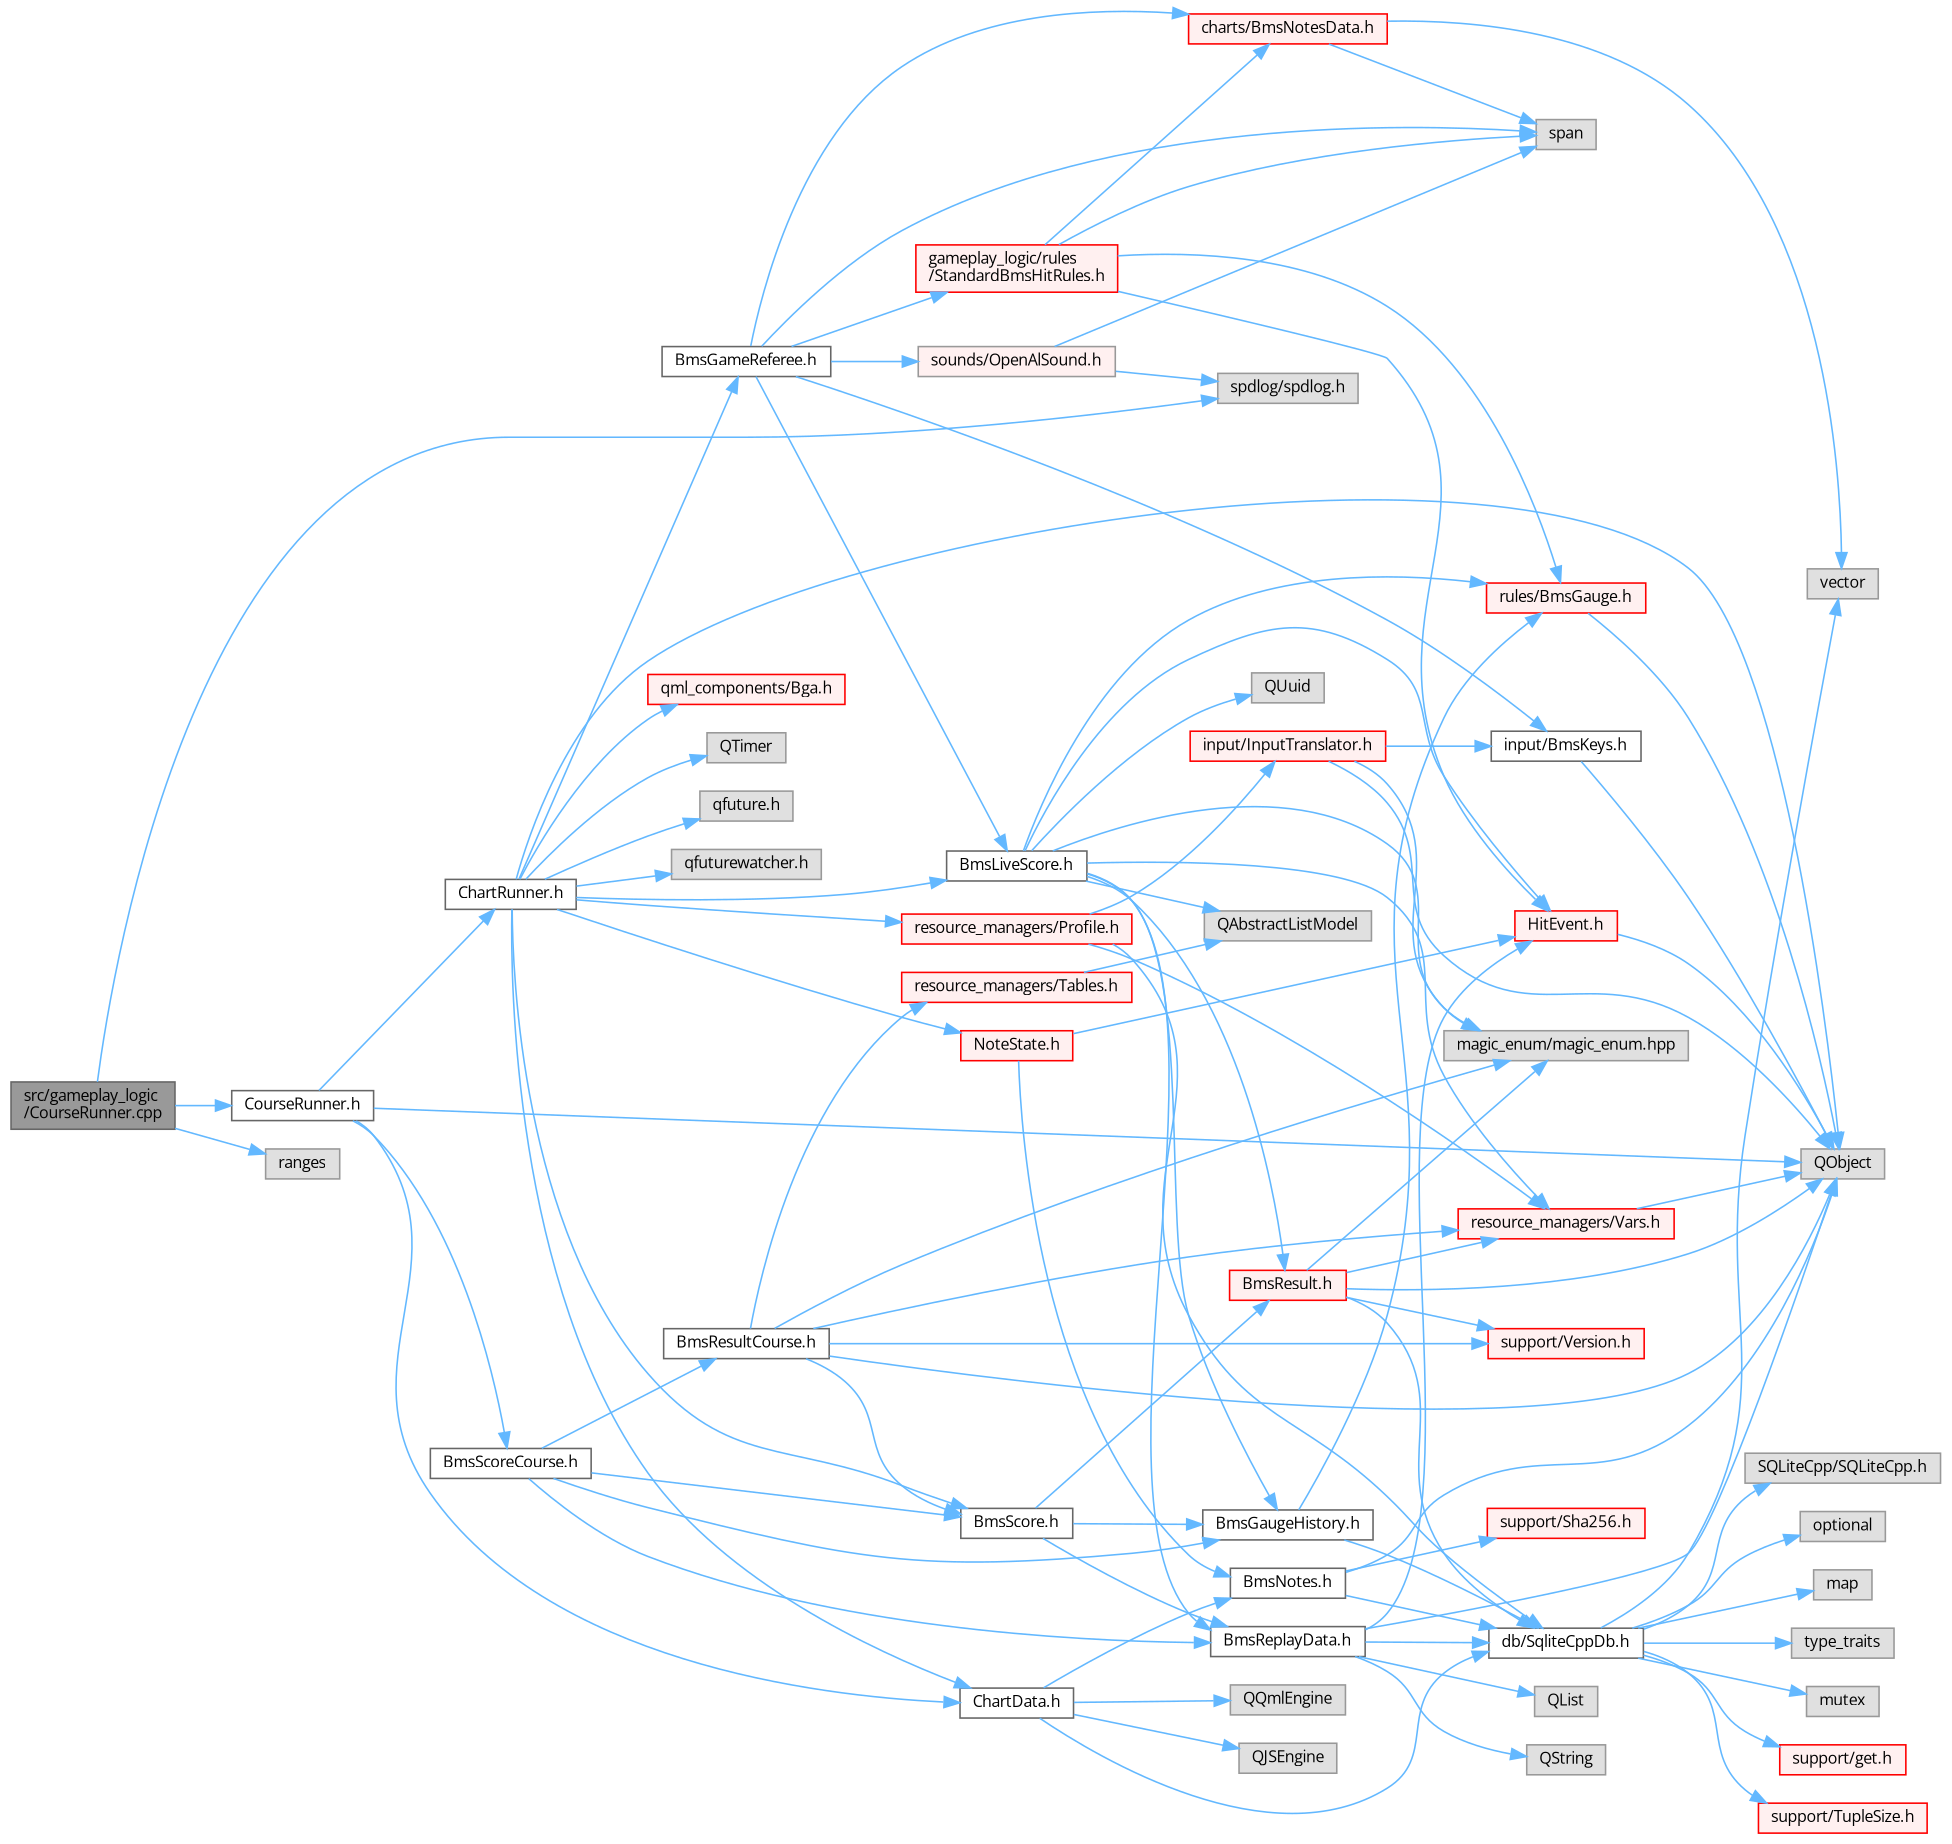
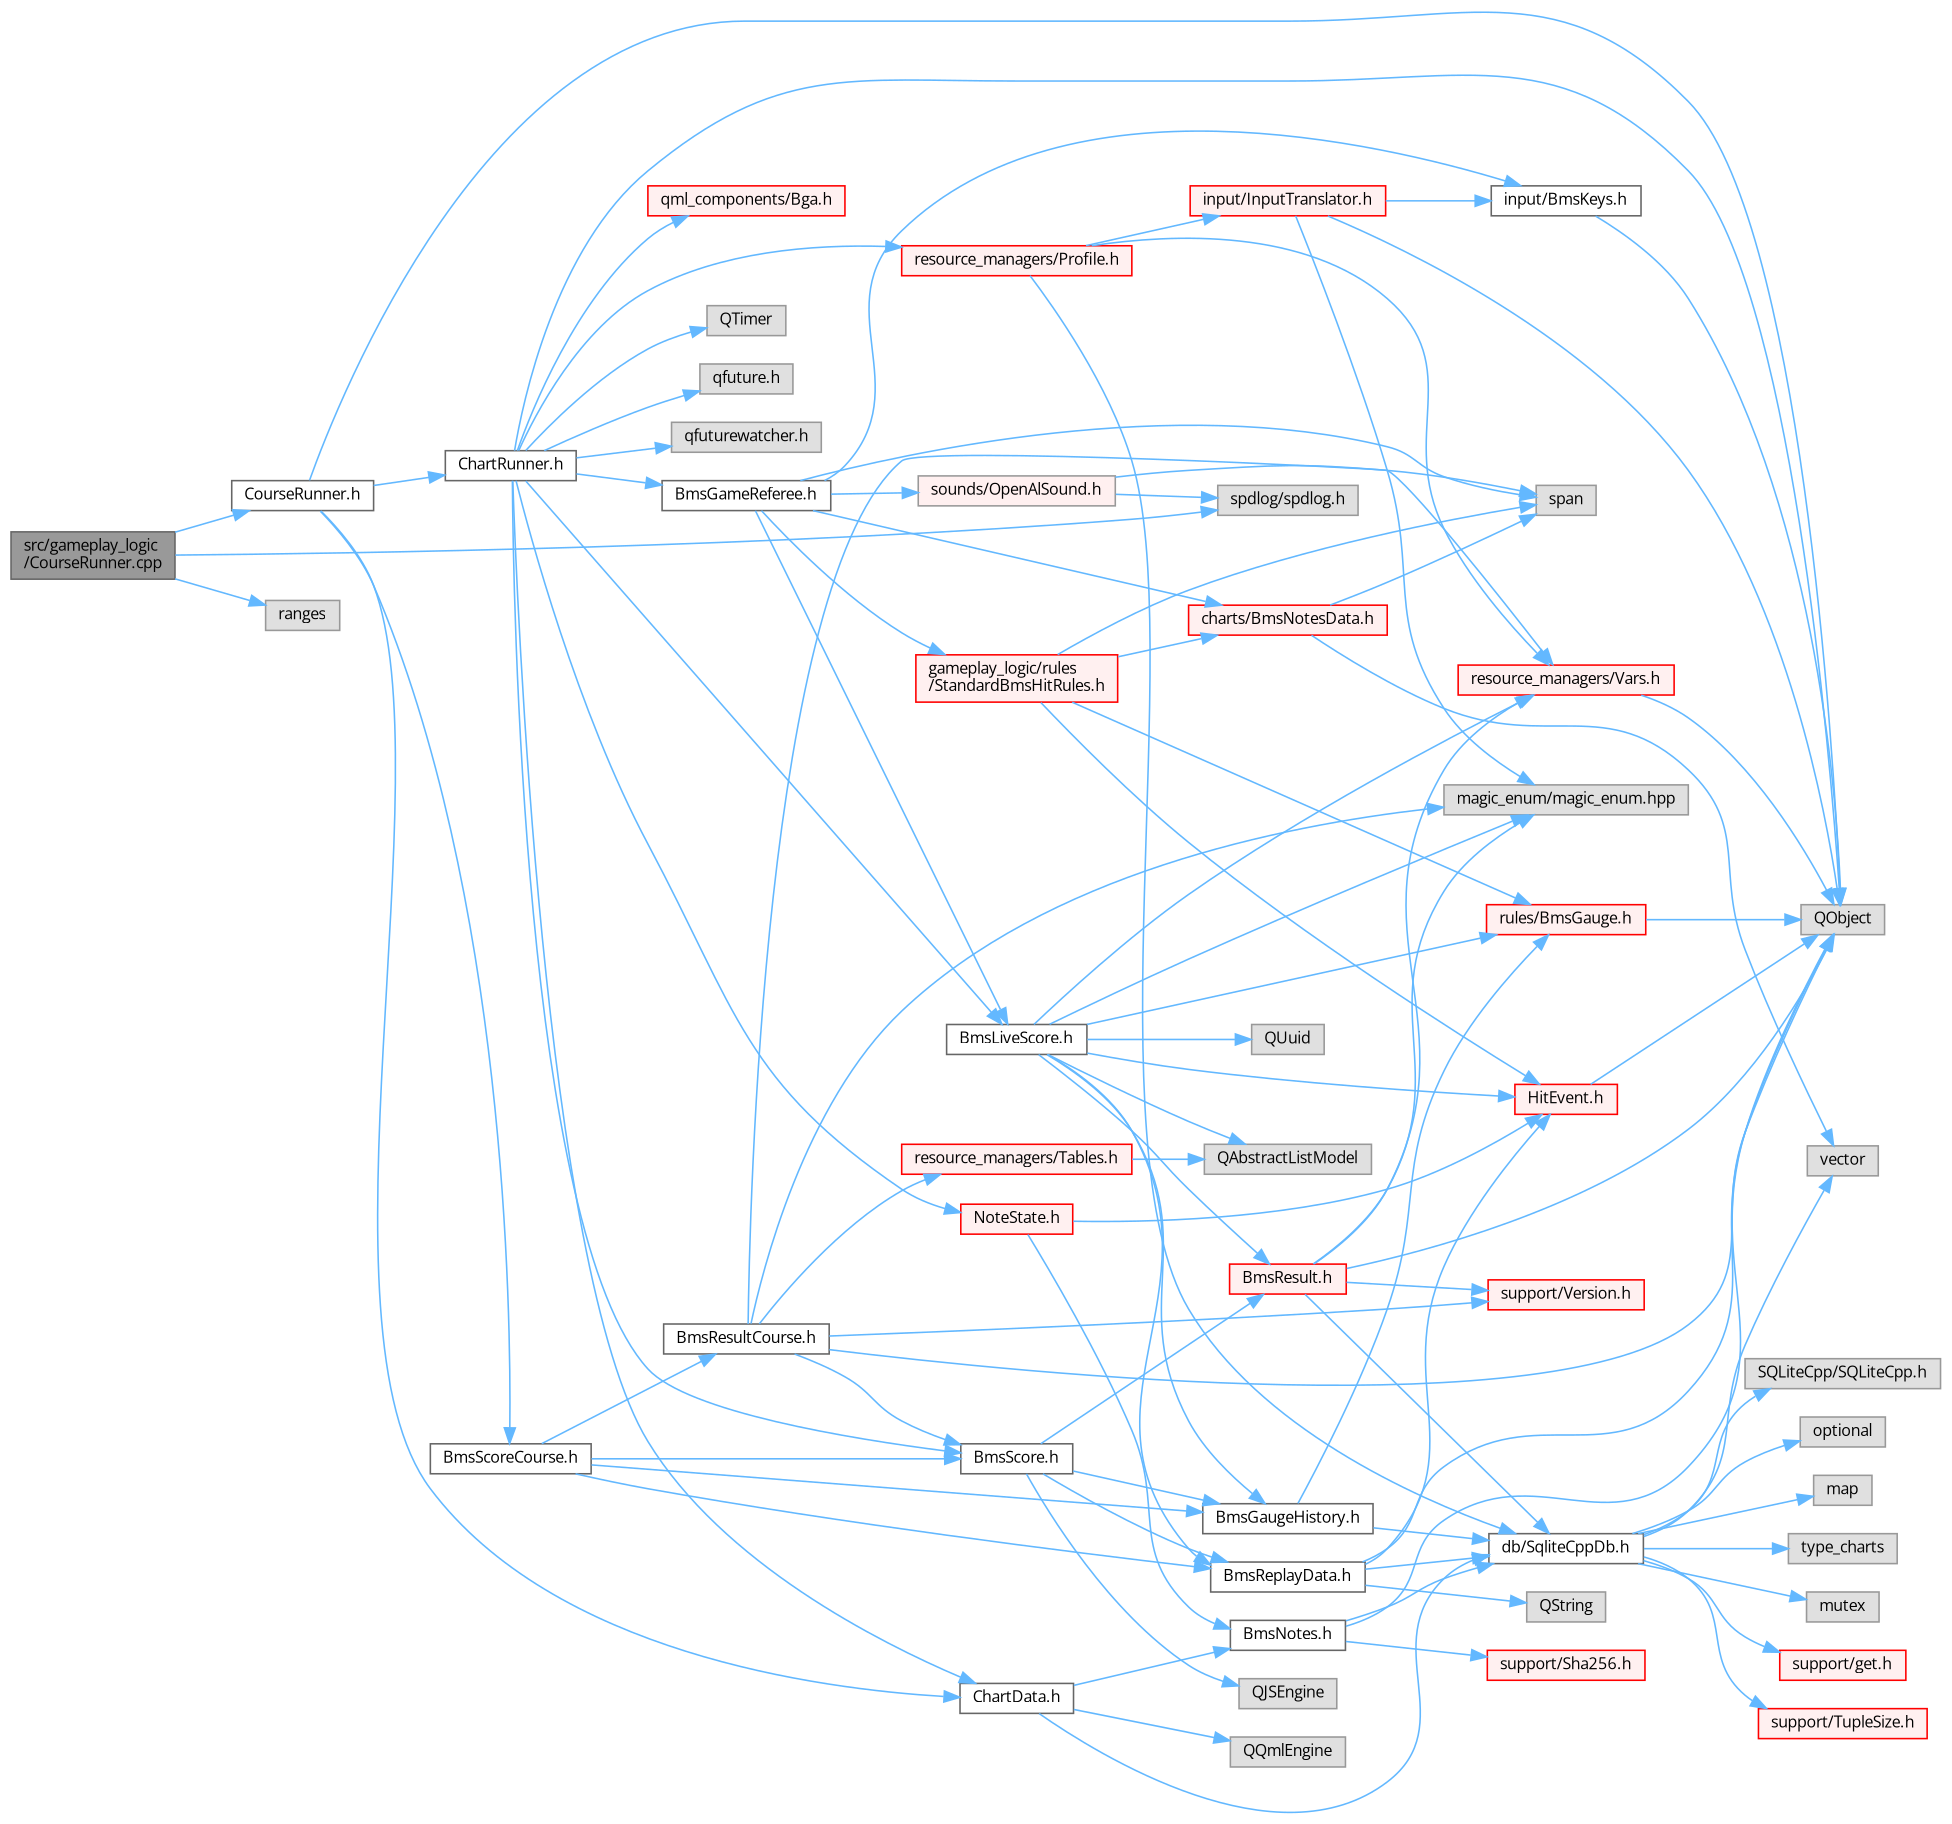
node "type_traits": label "type_traits" -> "type_charts"
node "QList": removed
edge "ChartData.h" -> "QJSEngine": now "BmsScore.h" -> "QJSEngine"
